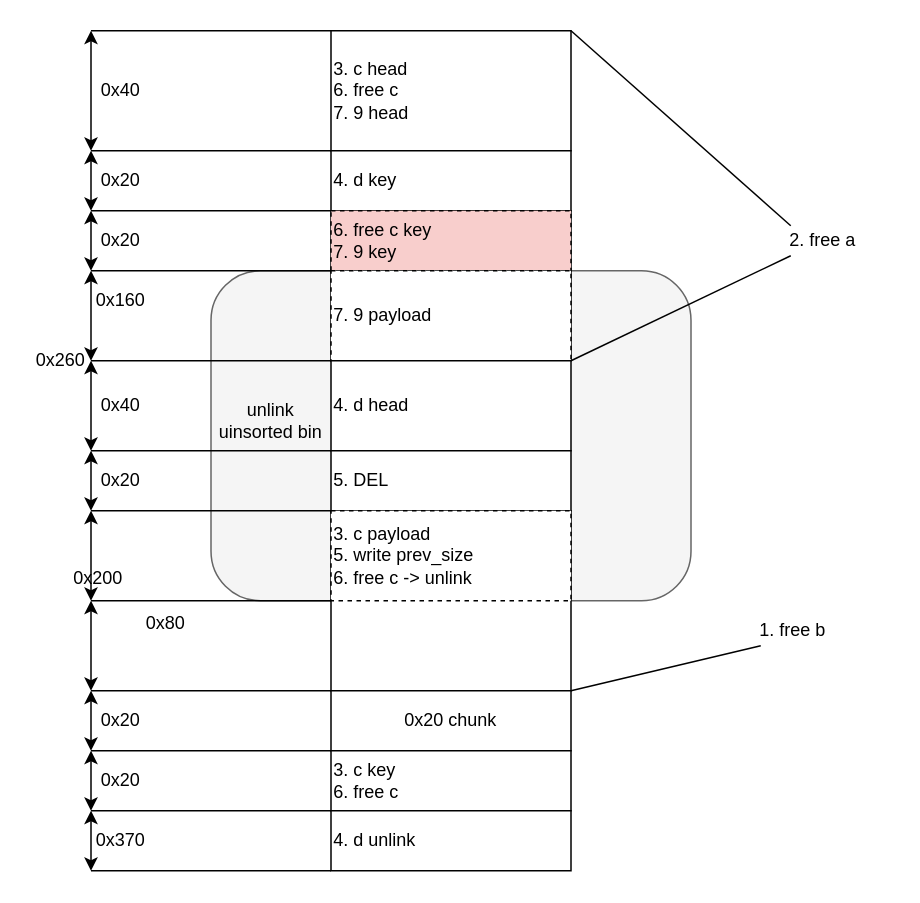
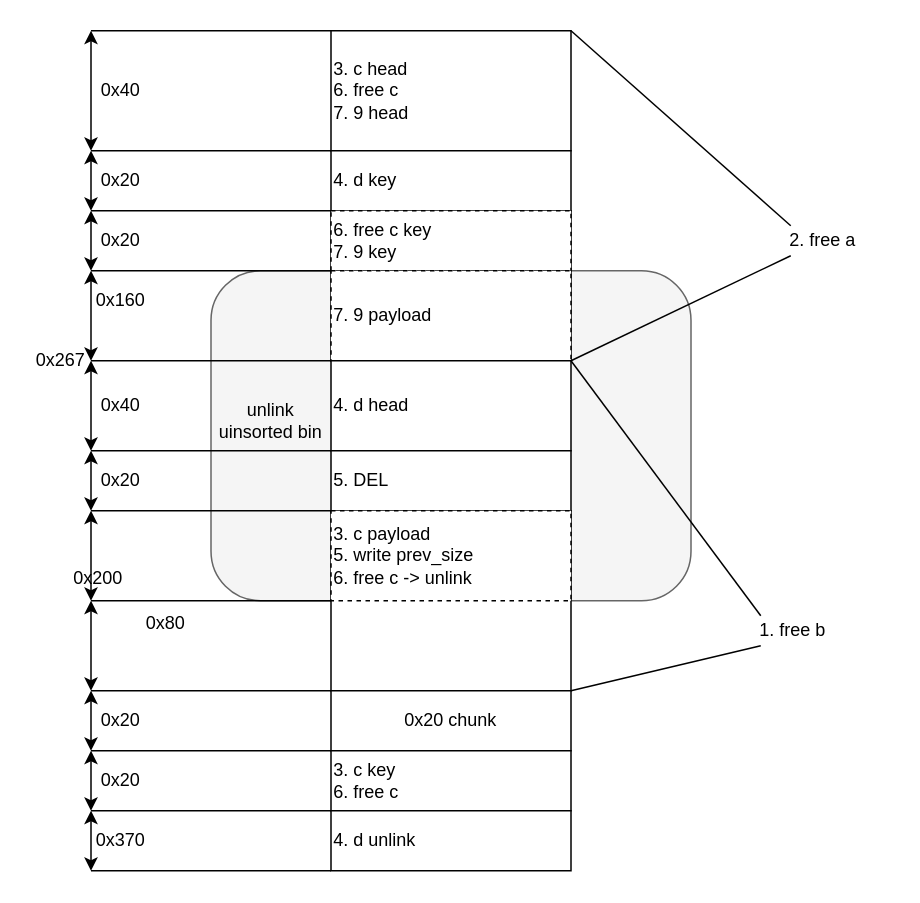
node "6. free c key 7. 9 key": fillcolor #f8cecc -> #ffffff
node "0x260": label "0x260" -> "0x267"
edge "4. d head" -- "1. free b": added
